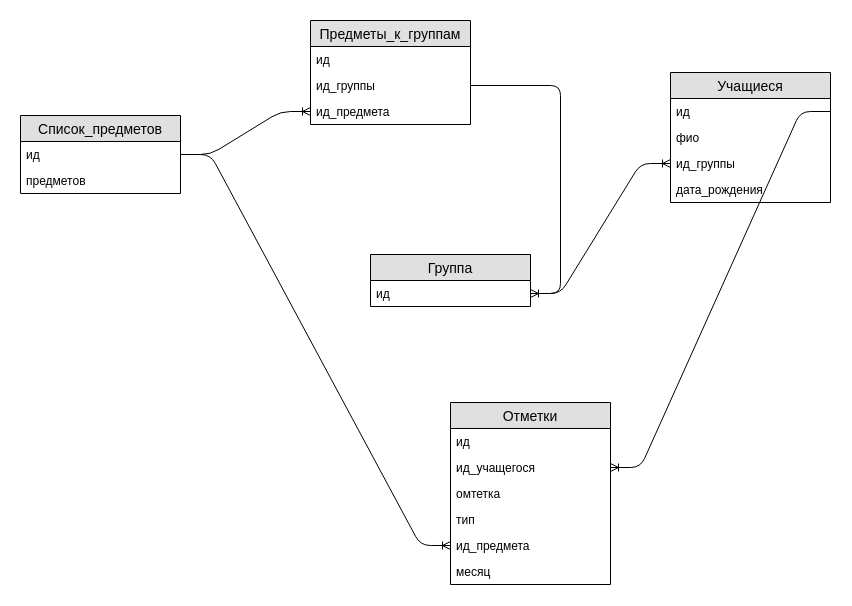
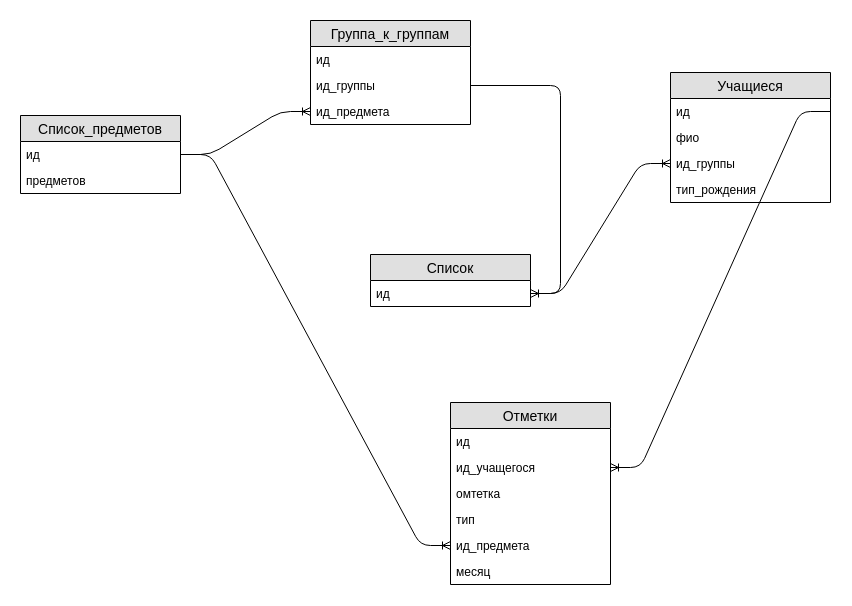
node "Предметы_к_группам": label "Предметы_к_группам" -> "Группа_к_группам"
node "дата_рождения": label "дата_рождения" -> "тип_рождения"
node "Группа": label "Группа" -> "Список"
